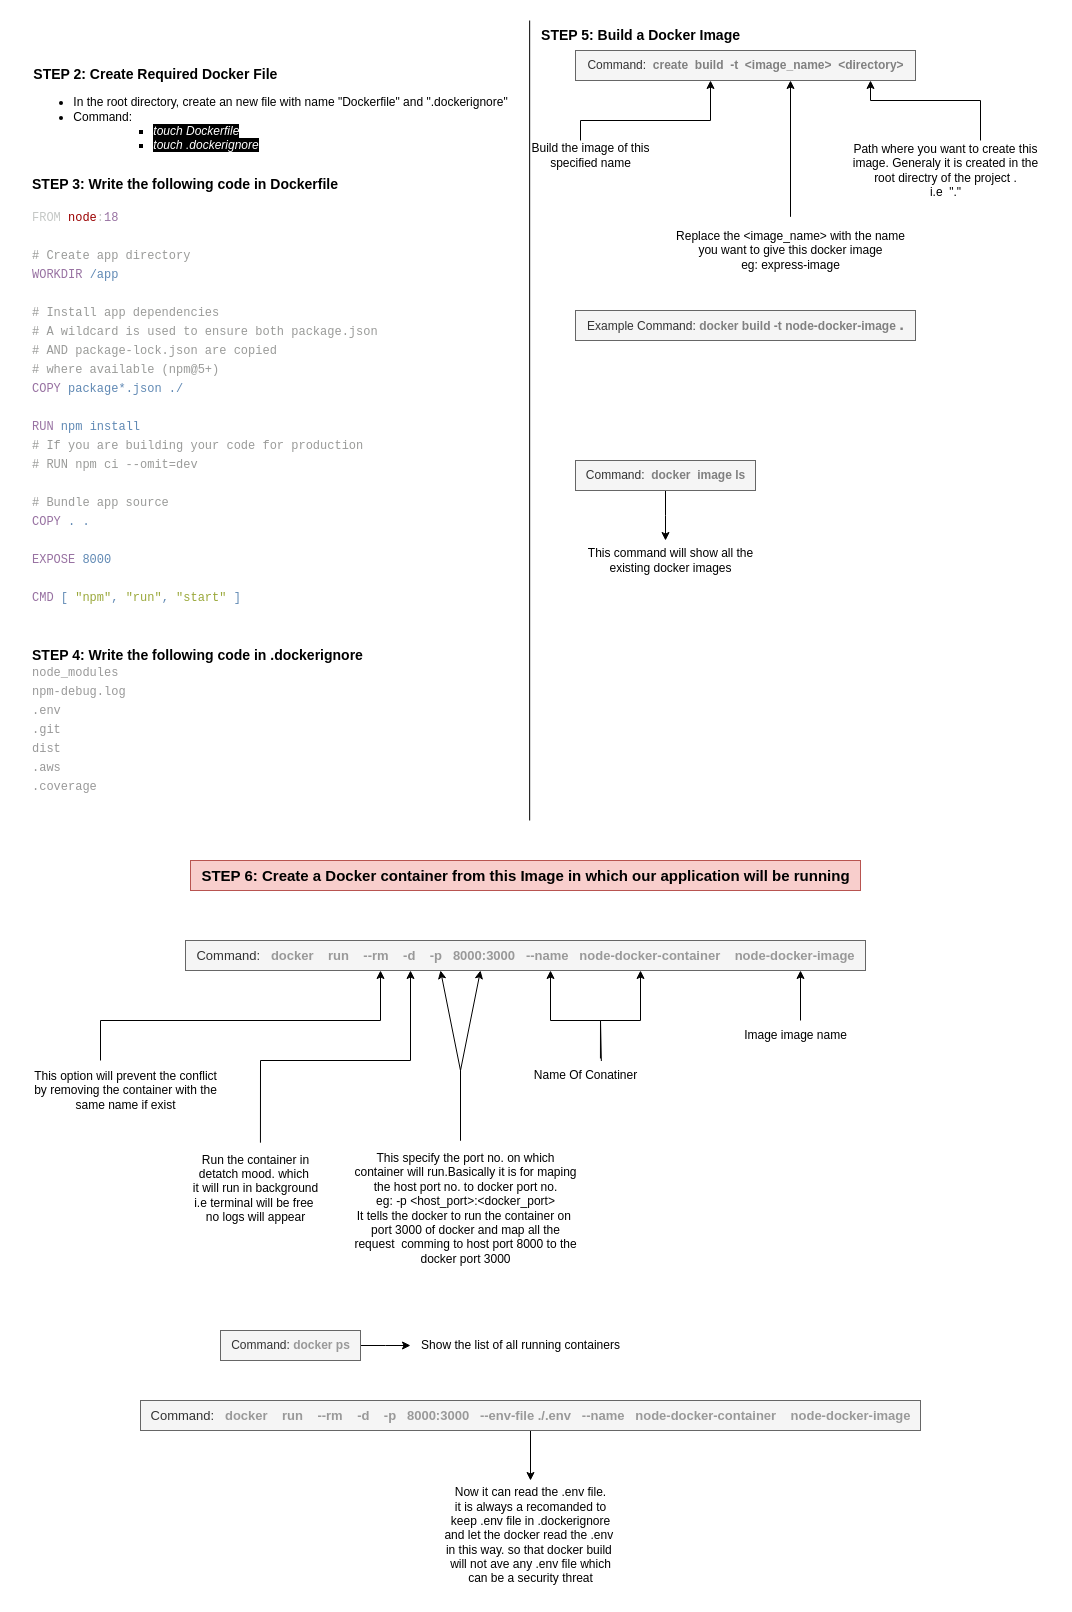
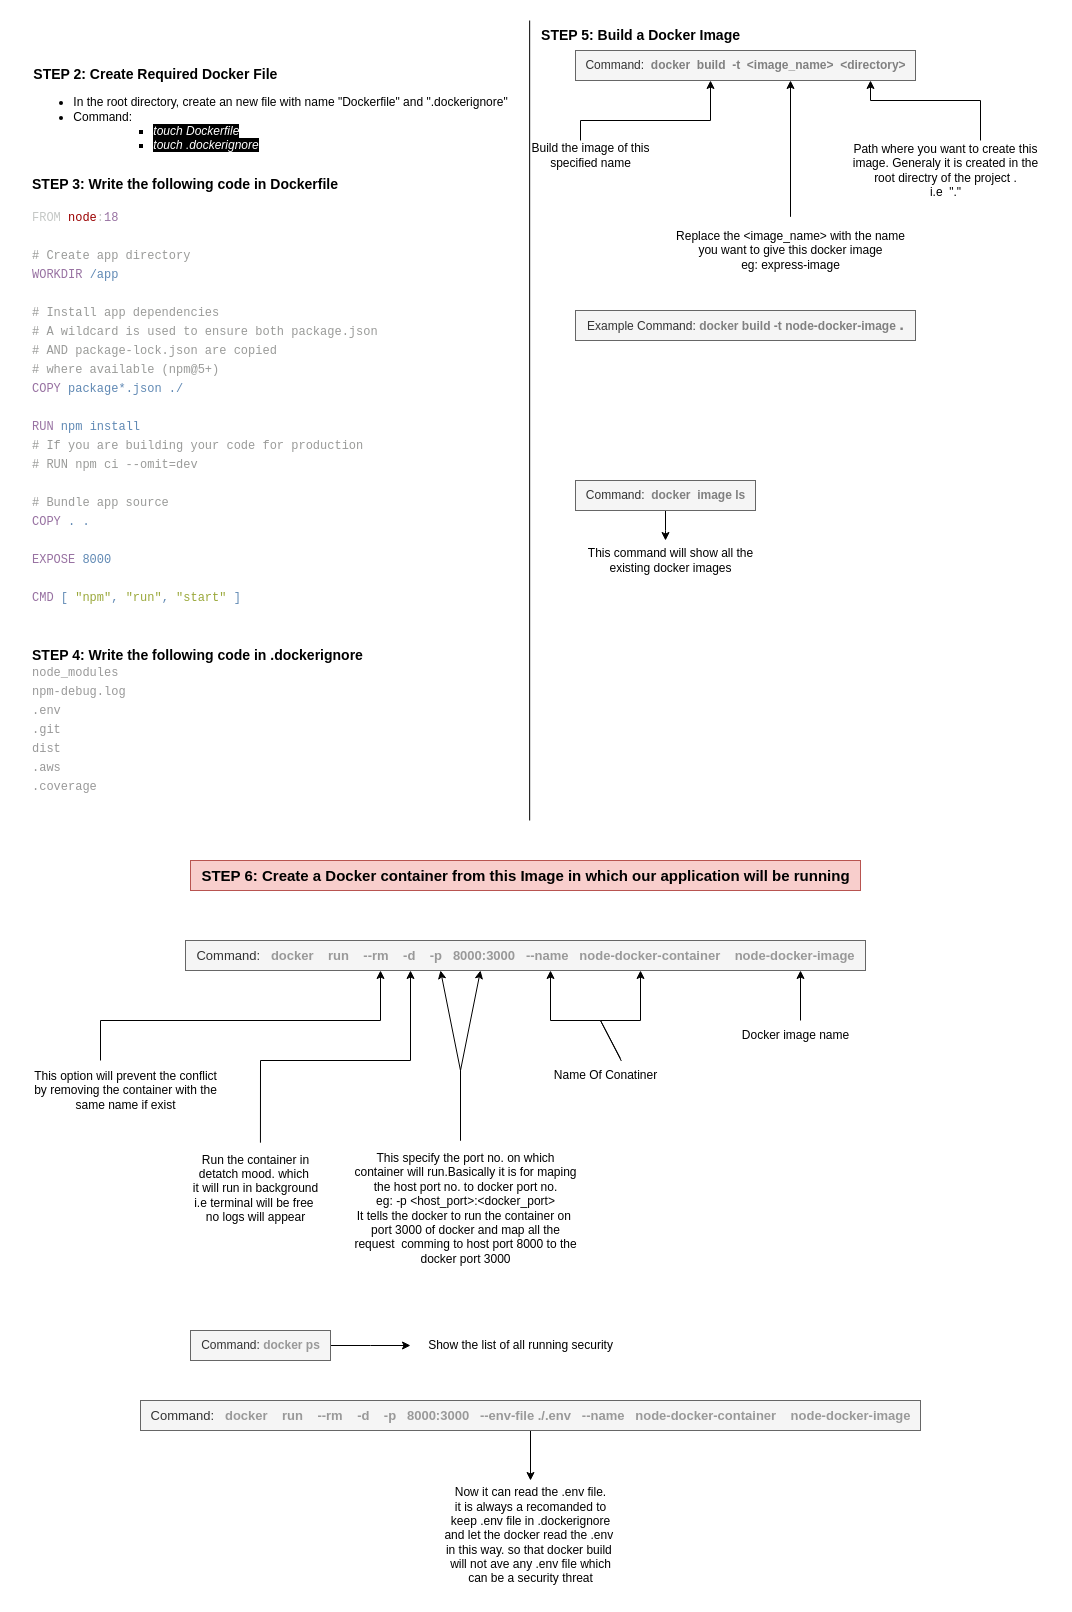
node "Command: create build -t <image_name> <directory>": label "Command: create build -t <image_name> <directory>" -> "Command: docker build -t <image_name> <directory>"
node "Command: docker image ls": moved (666, 476) -> (666, 496)
node "Image image name": label "Image image name" -> "Docker image name"
node "Name Of Conatiner": moved (586, 1076) -> (606, 1076)
node "Command: docker ps": moved (291, 1346) -> (261, 1346)
node "Show the list of all running containers": label "Show the list of all running containers" -> "Show the list of all running security"
